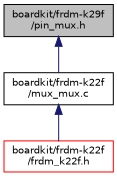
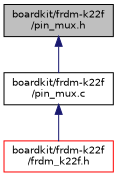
node "boardkit/frdm-k29f /pin_mux.h": label "boardkit/frdm-k29f /pin_mux.h" -> "boardkit/frdm-k22f /pin_mux.h"
node "boardkit/frdm-k22f /mux_mux.c": label "boardkit/frdm-k22f /mux_mux.c" -> "boardkit/frdm-k22f /pin_mux.c"
